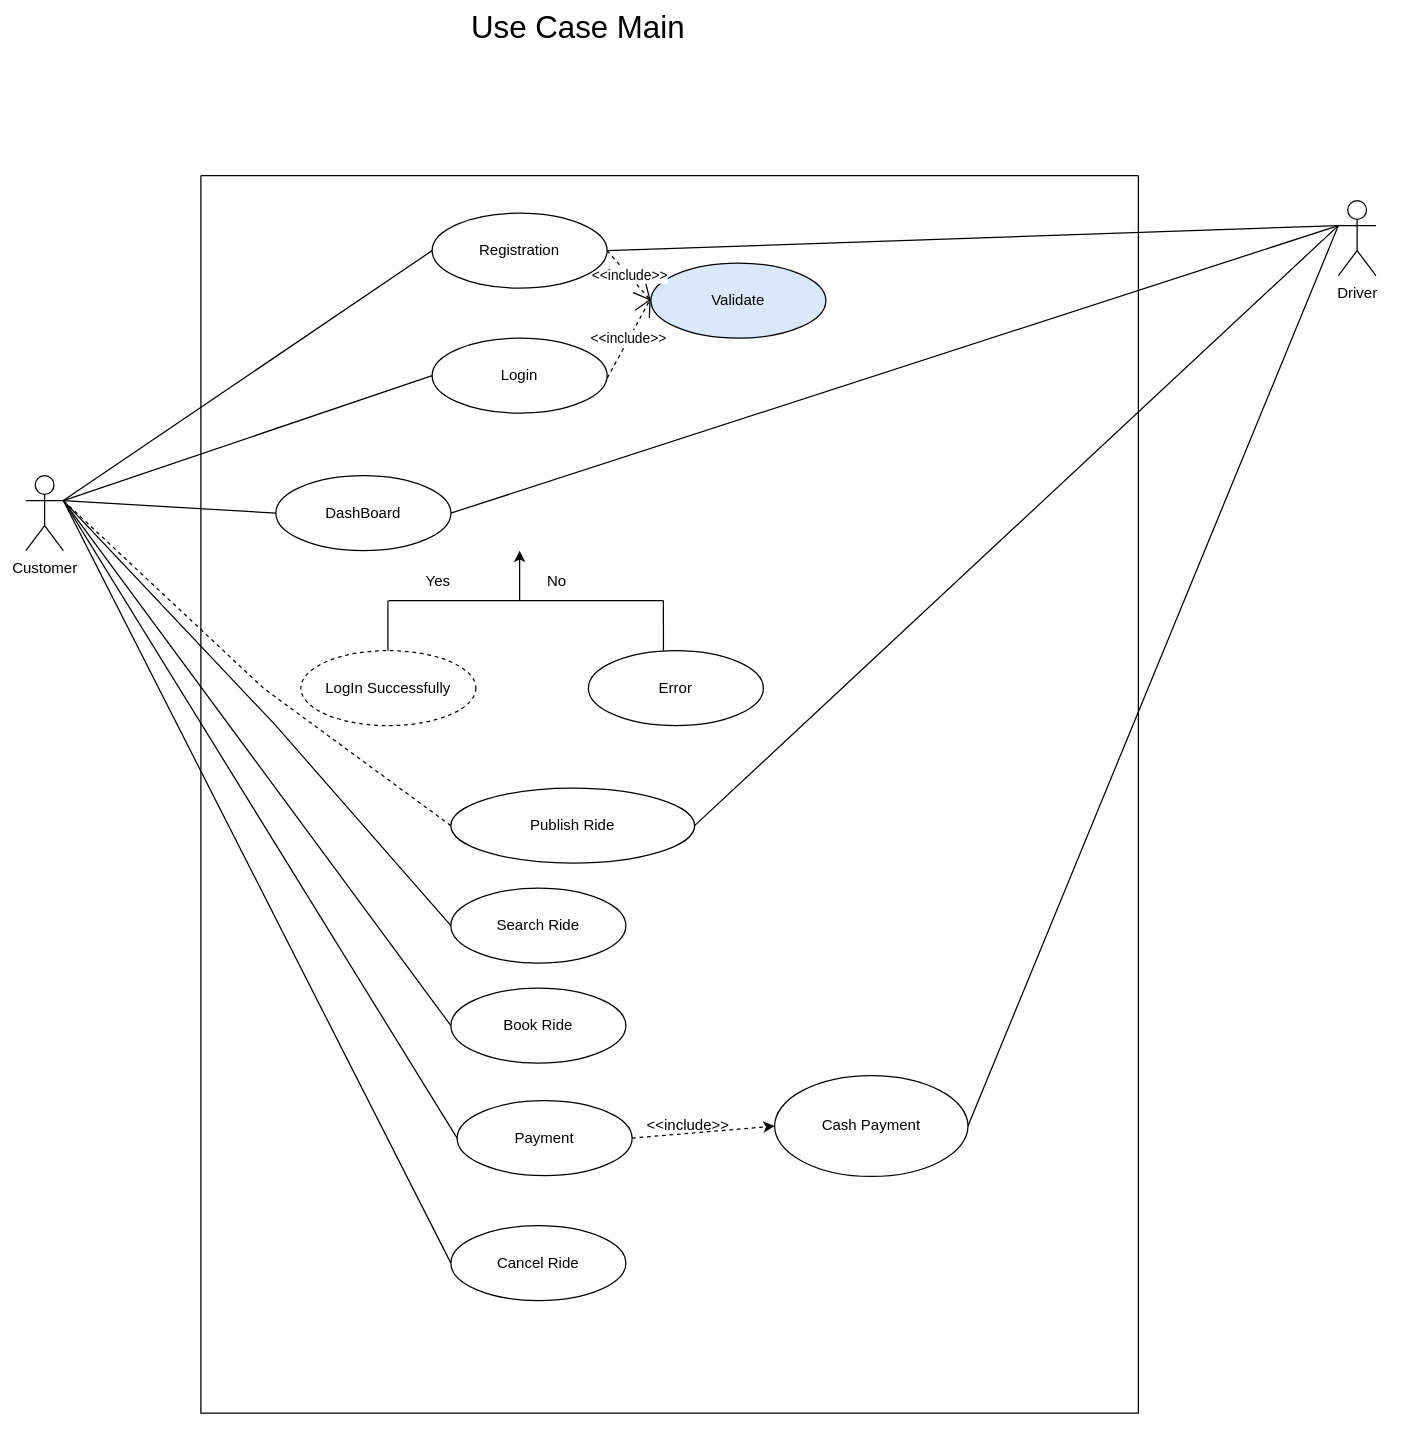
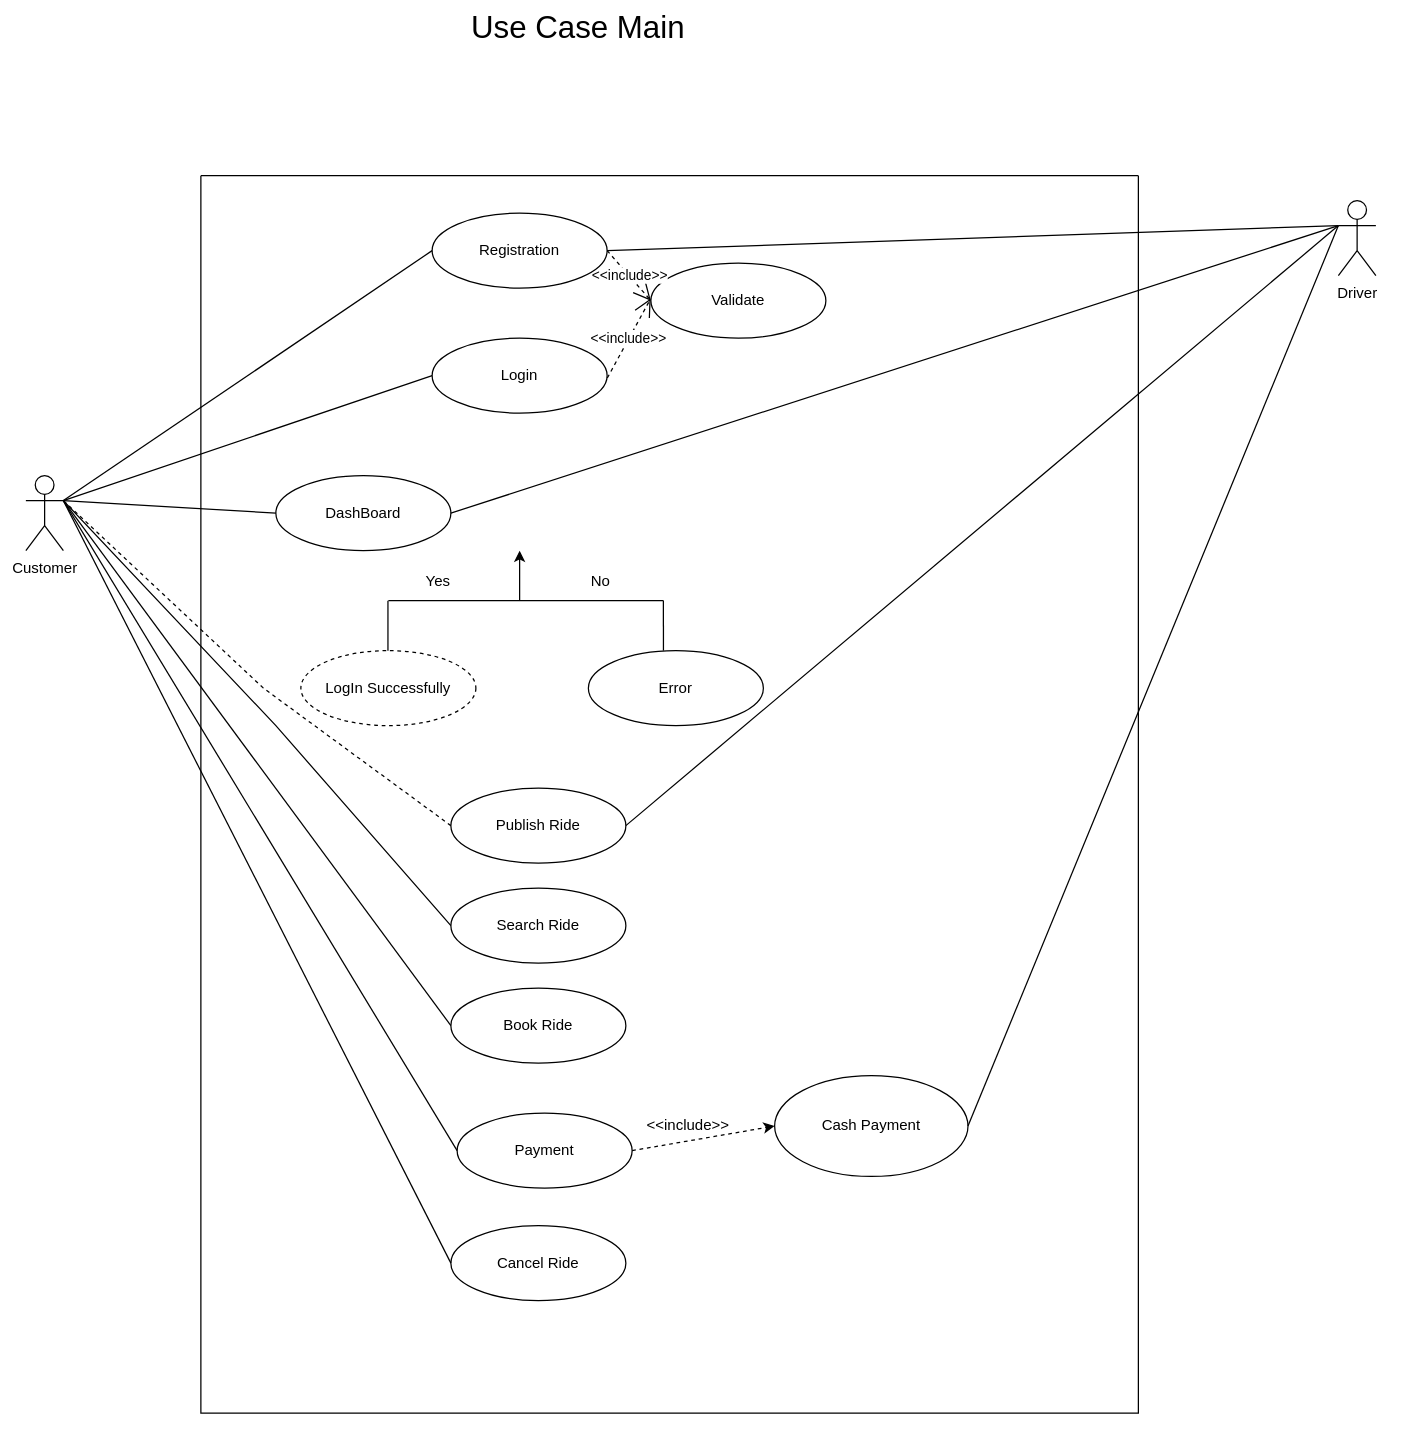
node "Validate": fillcolor #dae8fc -> #ffffff
node "No": moved (557, 582) -> (601, 582)
node "Publish Ride": size 244x75 -> 175x75
node "Payment": moved (544, 1138) -> (544, 1151)
